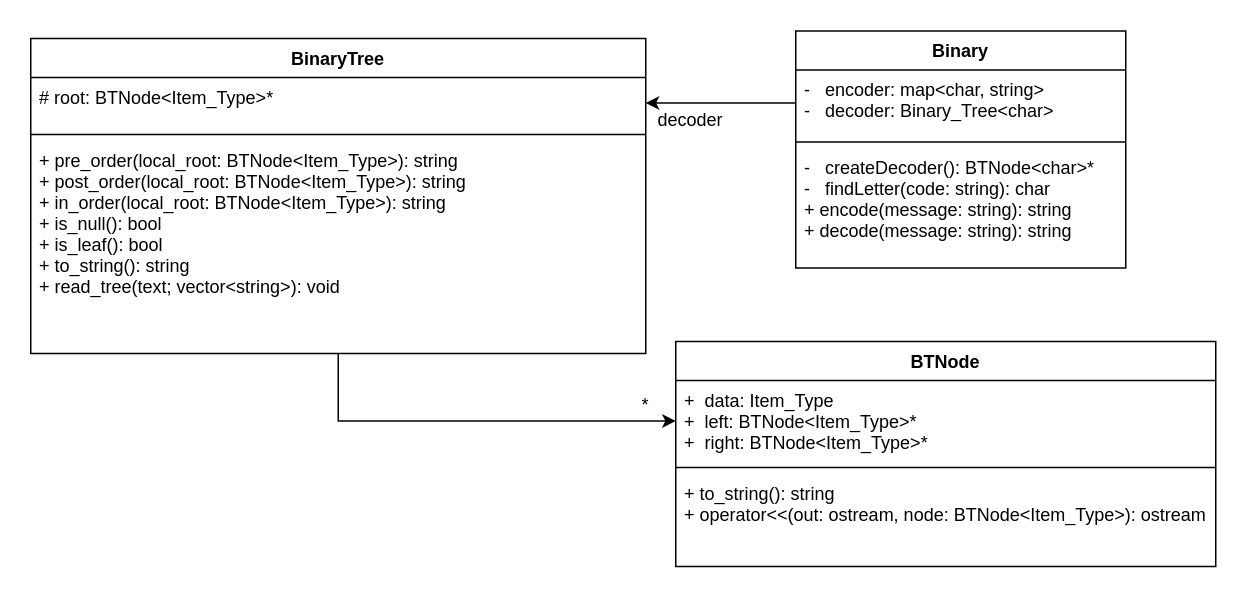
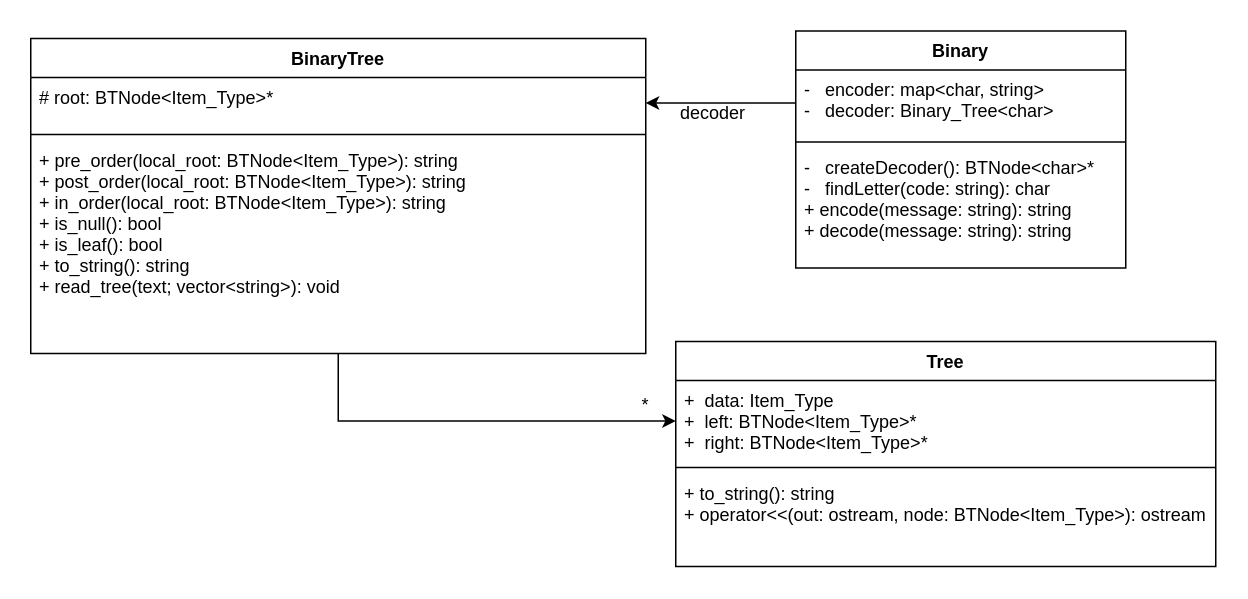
node "decoder": moved (691, 121) -> (713, 113)
node "BTNode": label "BTNode" -> "Tree"
